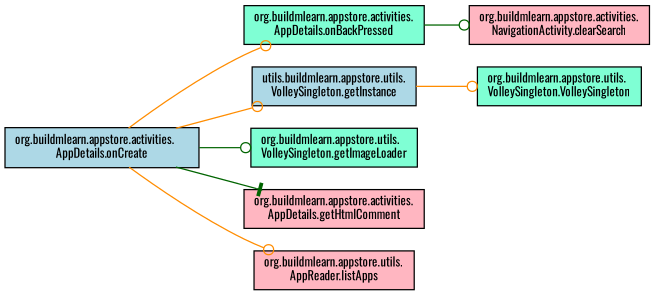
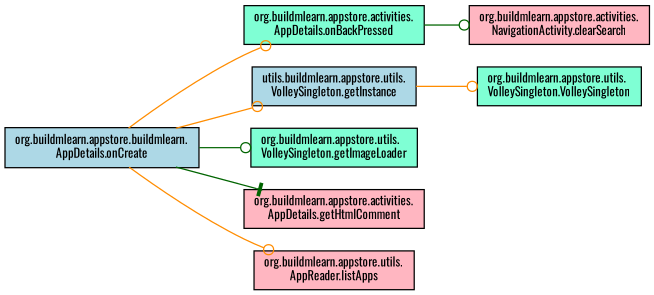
node "org.buildmlearn.appstore.activities. AppDetails.onCreate": label "org.buildmlearn.appstore.activities. AppDetails.onCreate" -> "org.buildmlearn.appstore.buildmlearn. AppDetails.onCreate"
